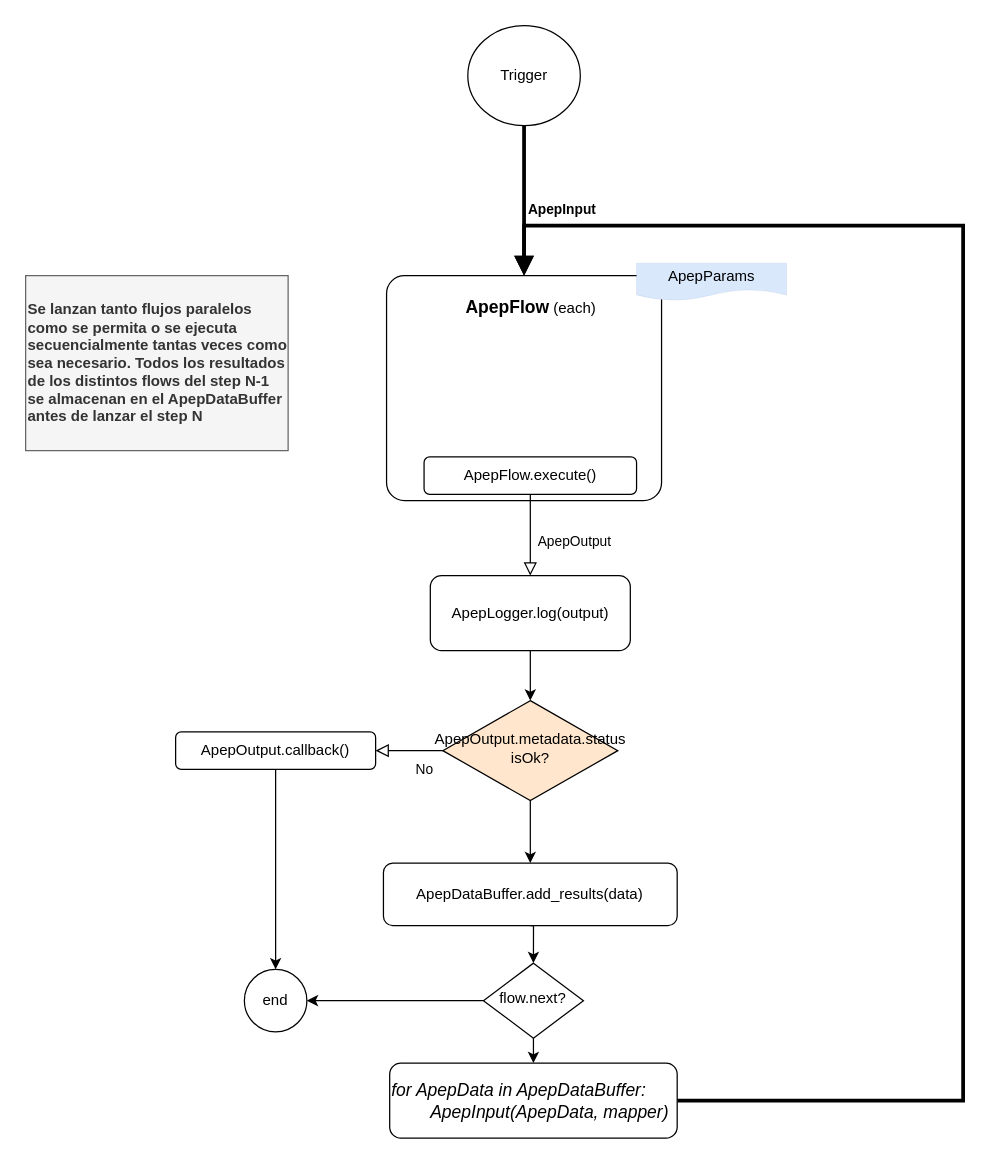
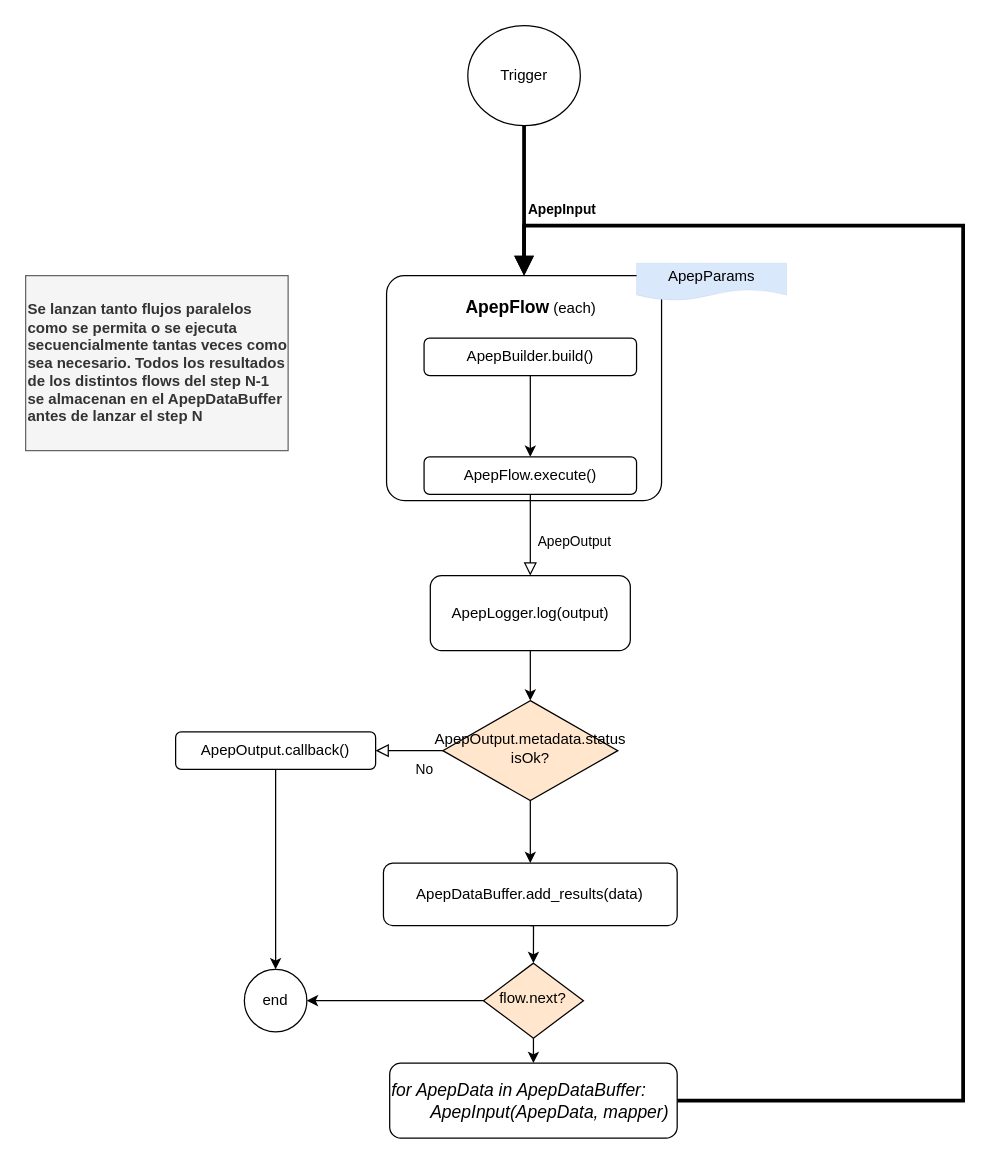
node "ApepBuilder.build()": added
edge "ApepBuilder.build()" -> "ApepFlow.execute()": added
node "flow.next?": fillcolor #ffffff -> #ffe6cc
